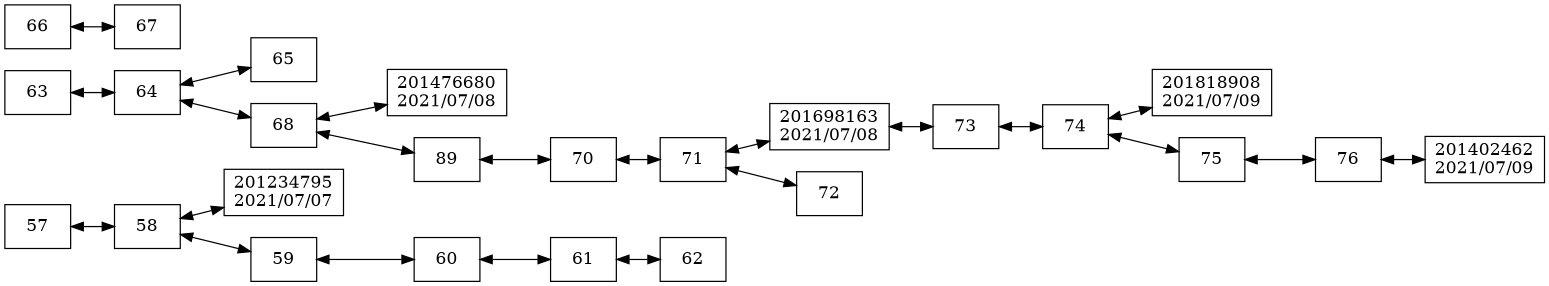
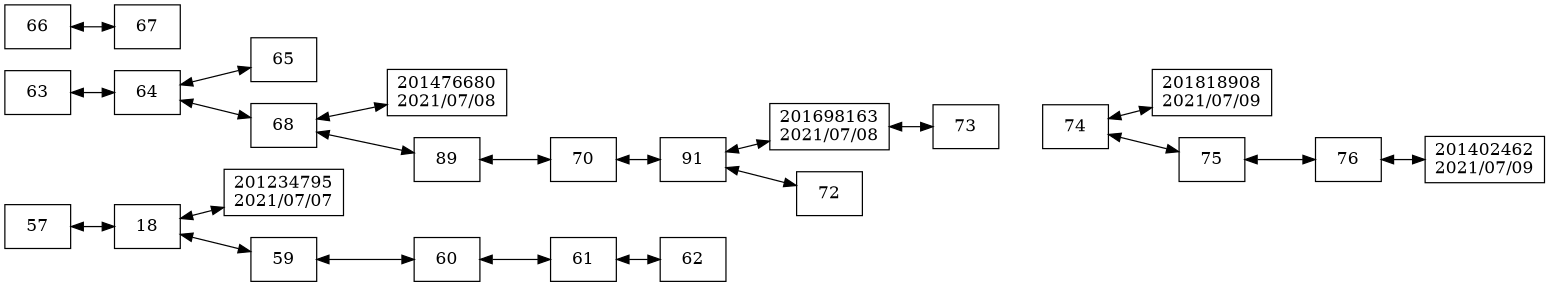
edge "73" -- "74": removed
node "71": label "71" -> "91"
node "58": label "58" -> "18"
